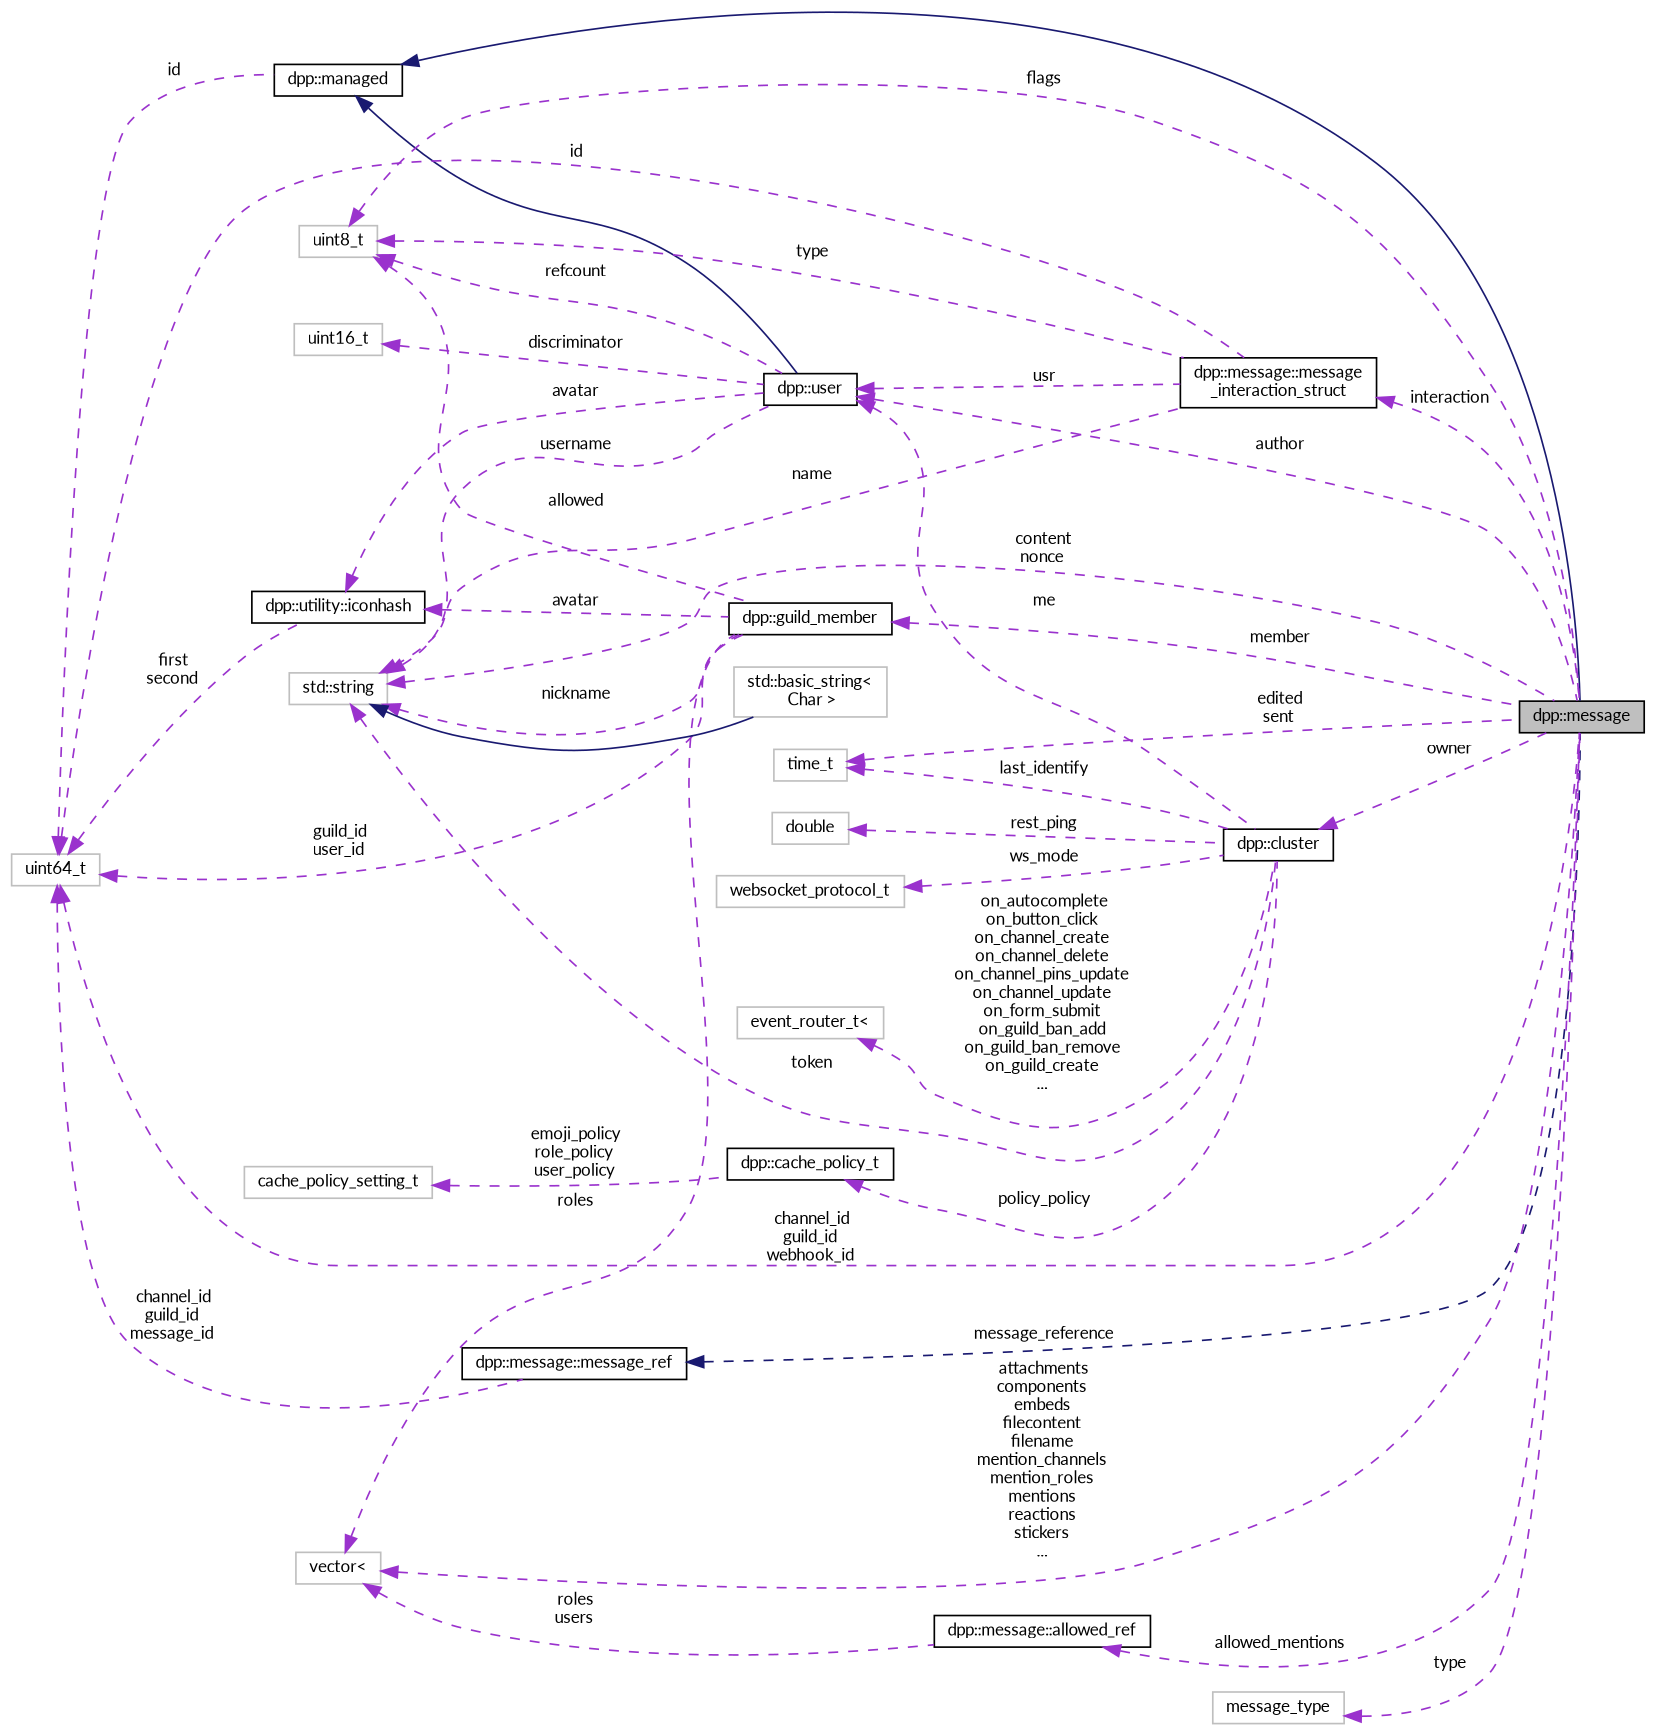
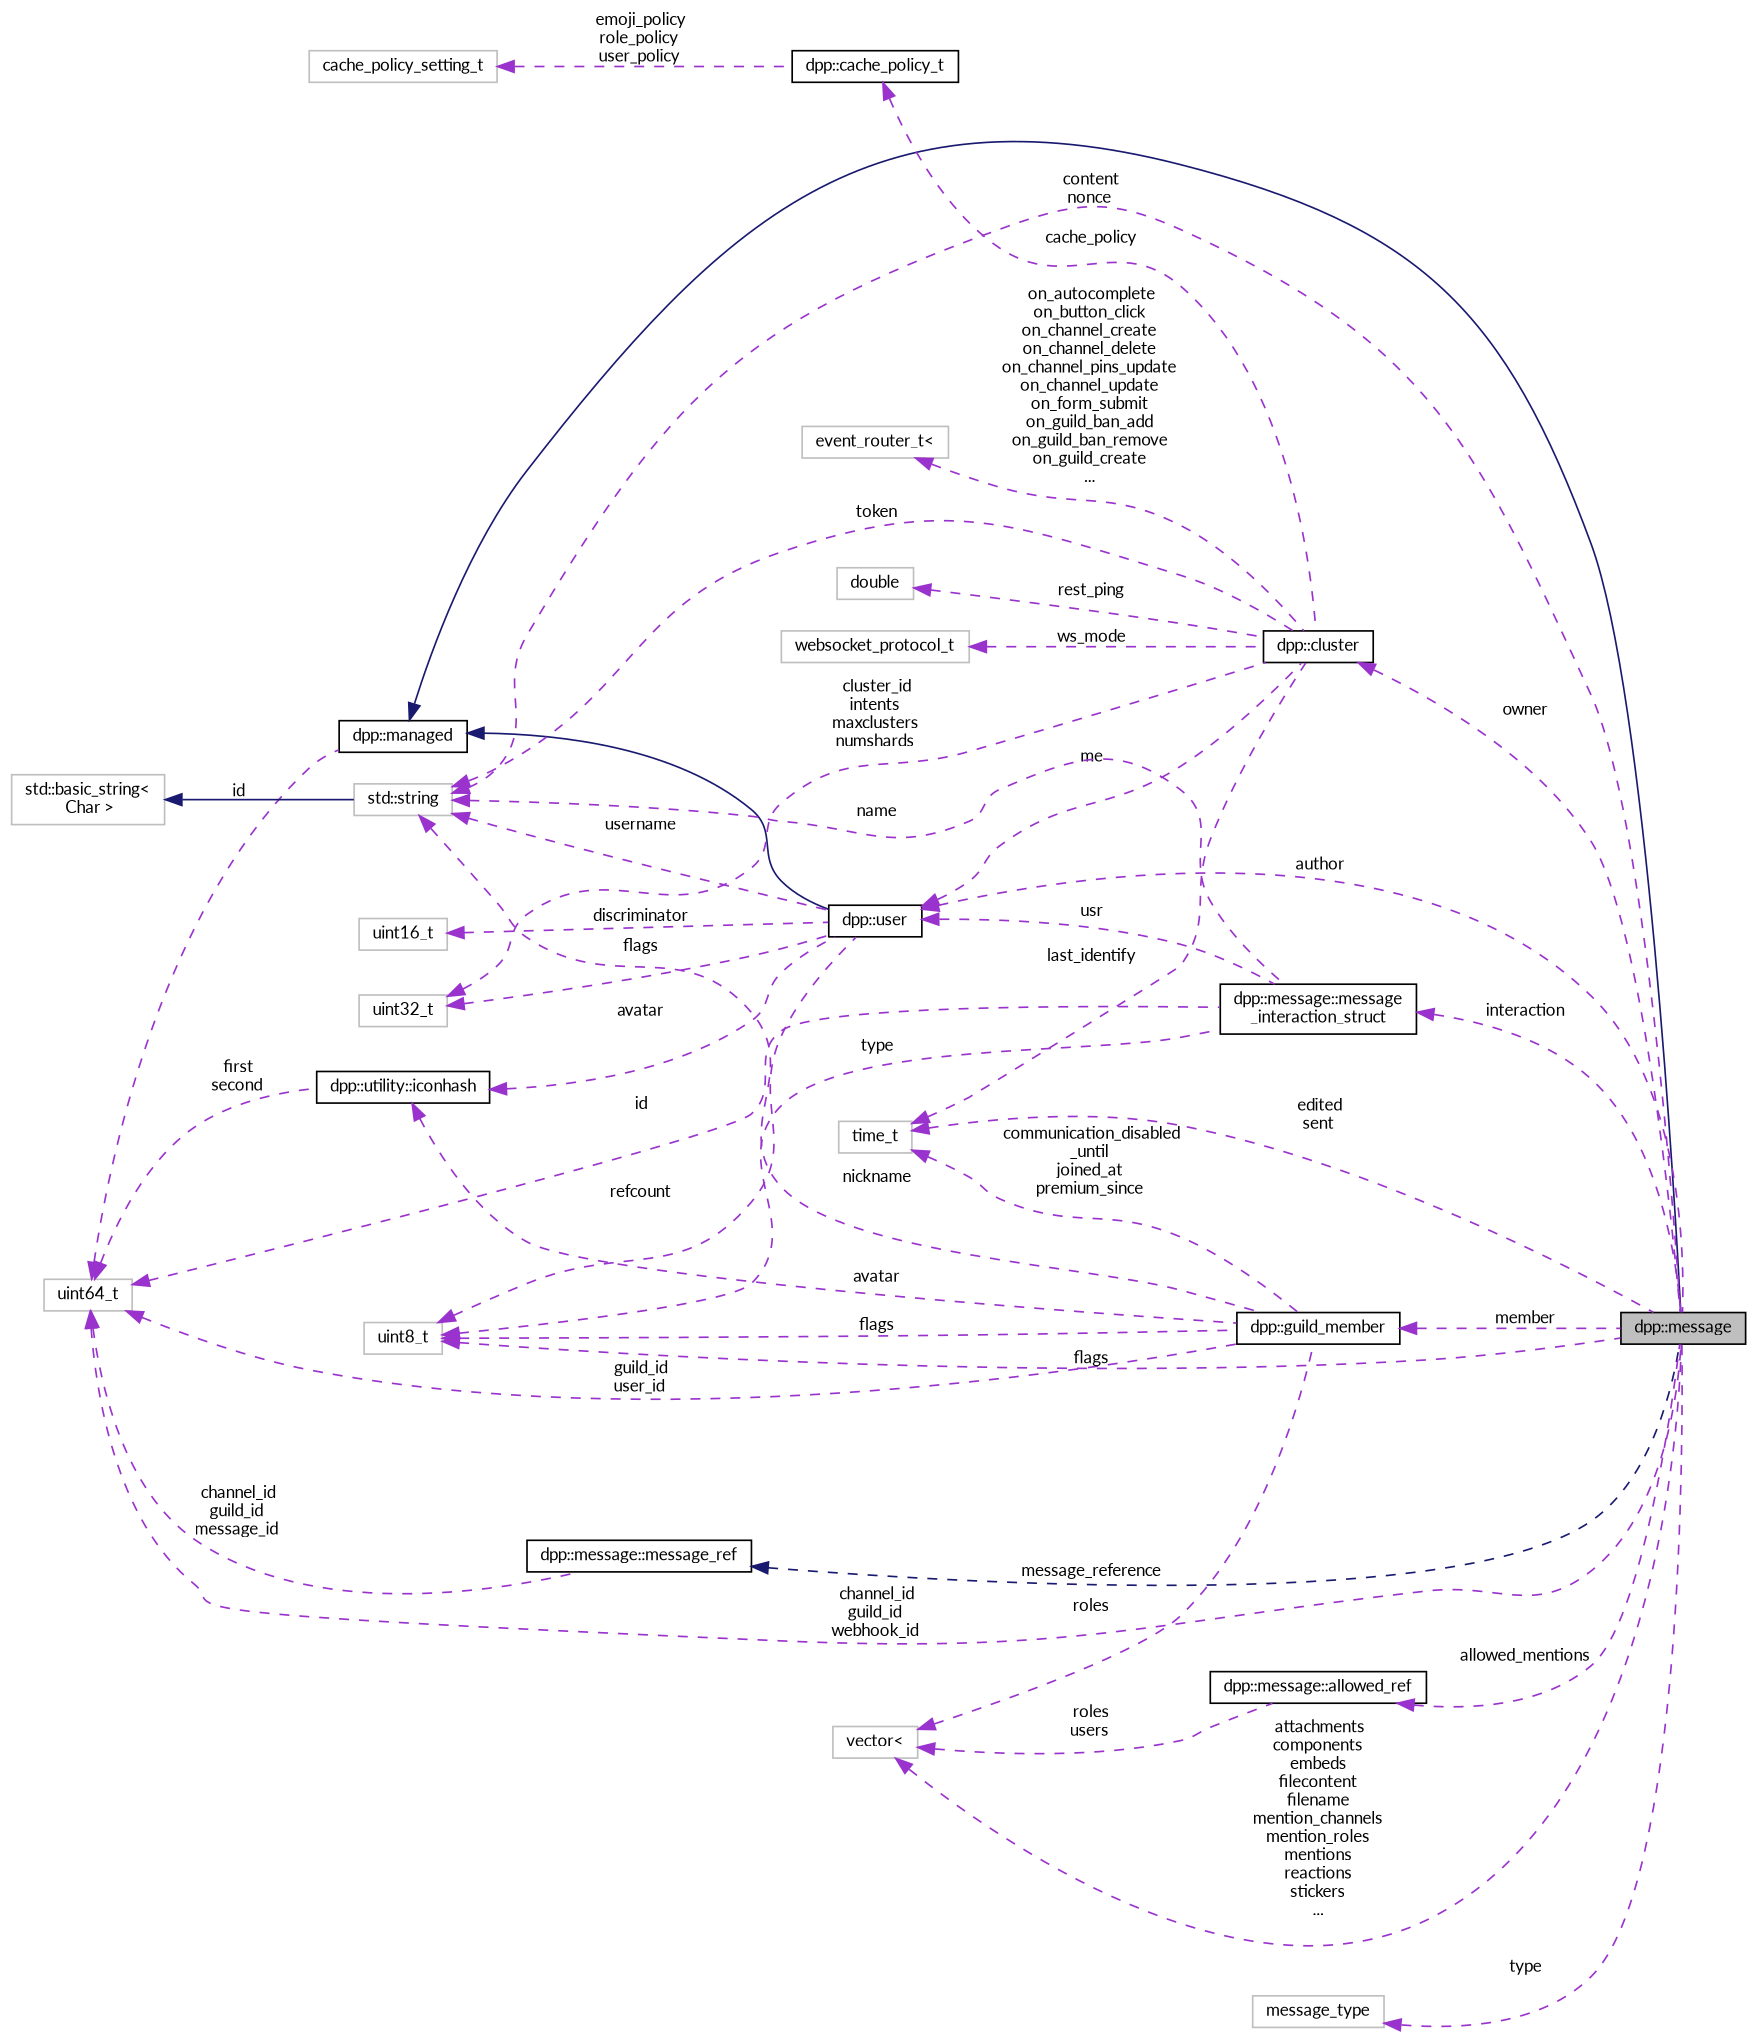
edge "dpp::guild_member" -> "uint8_t": label " allowed" -> " flags"
edge "std::basic_string< Char >" -> "std::string": reversed
node "uint32_t": added
edge "dpp::cluster" -> "dpp::cache_policy_t": label " policy_policy" -> " cache_policy"
edge "dpp::guild_member" -> "time_t": added, label "communication_disabled _until joined_at premium_since"
